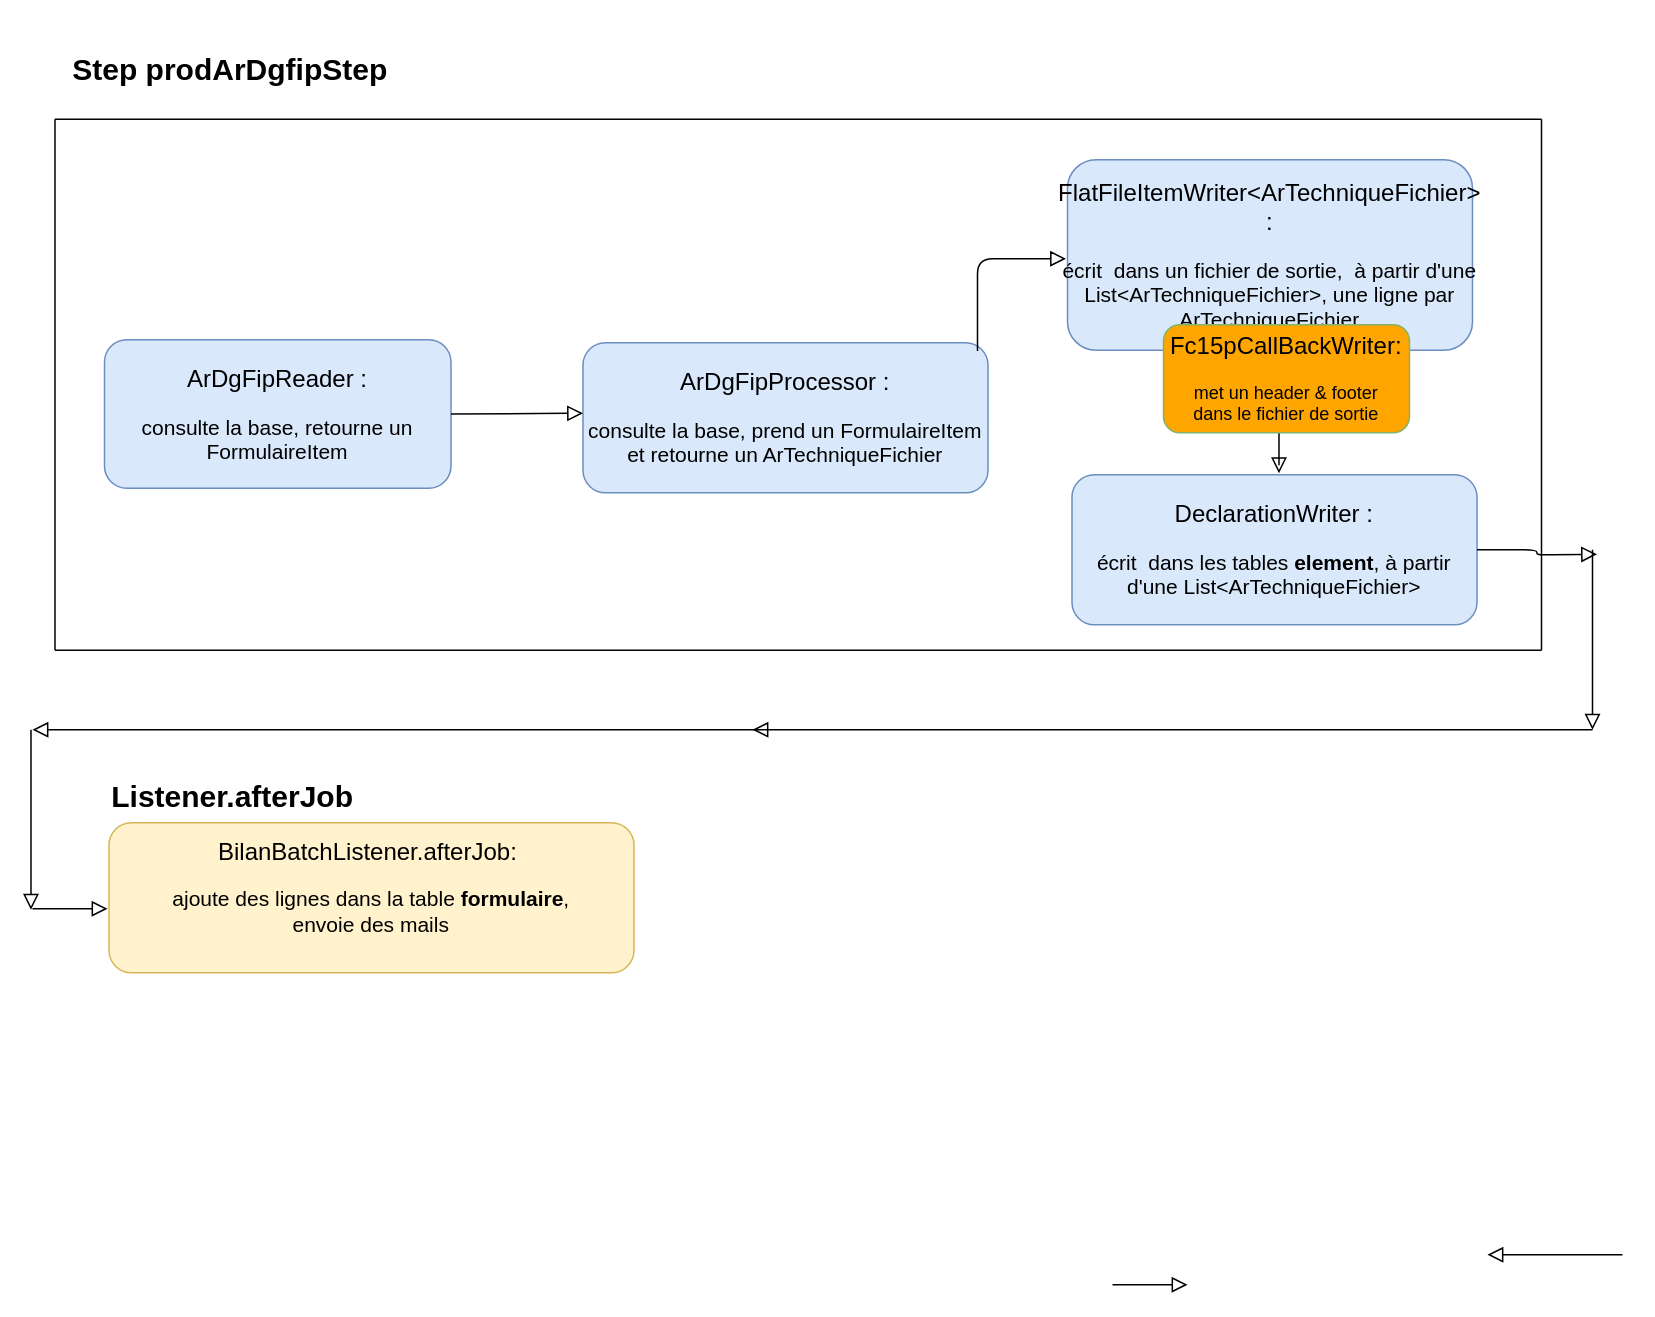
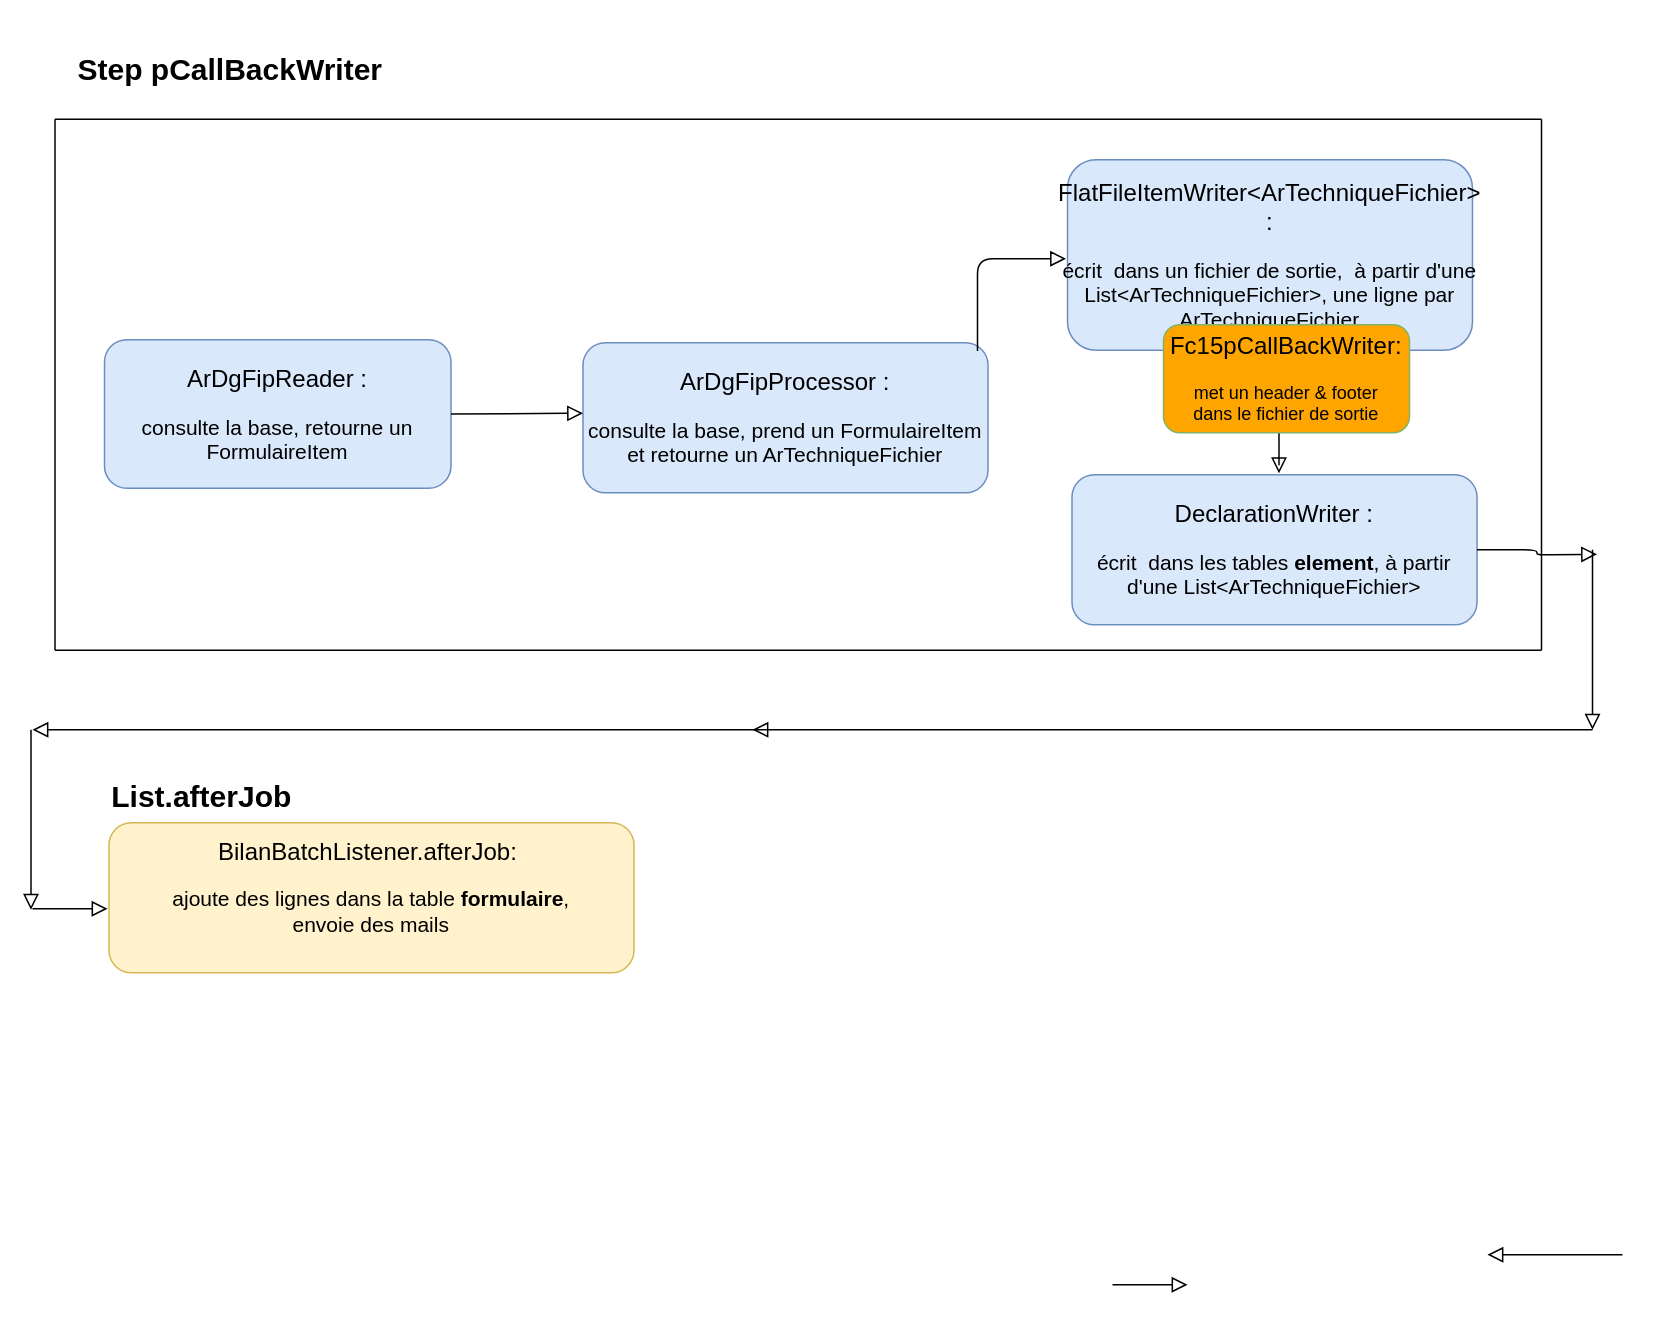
node "Step prodArDgfipStep": label "Step prodArDgfipStep" -> "Step pCallBackWriter"
node "Listener.afterJob": label "Listener.afterJob" -> "List.afterJob"
